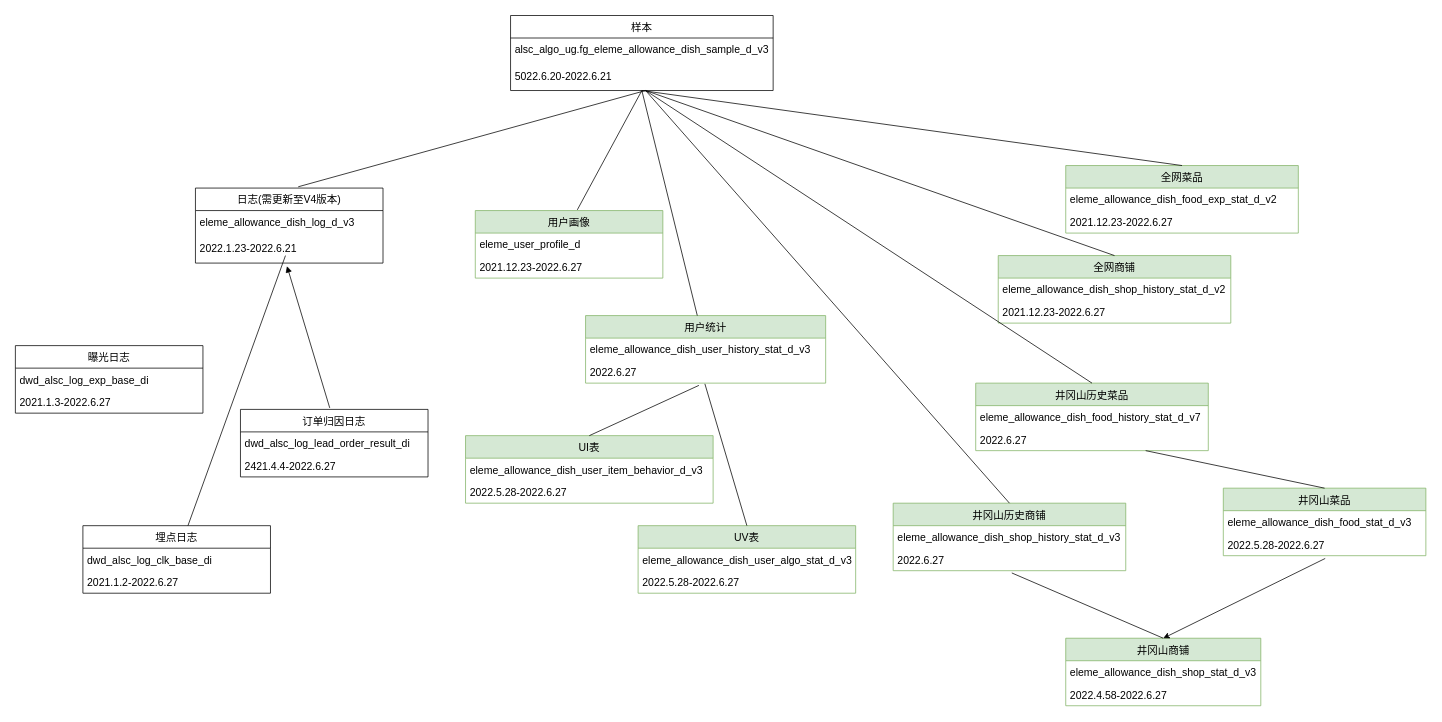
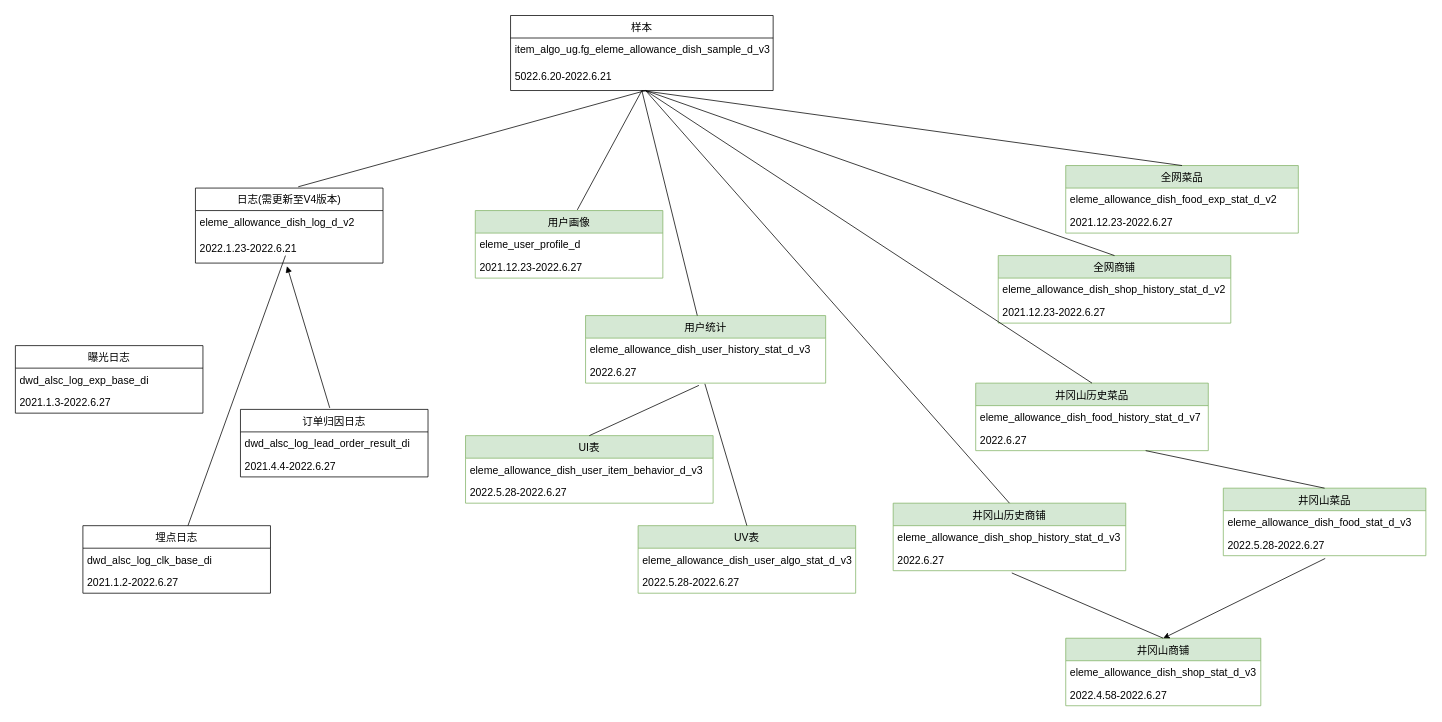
node "alsc_algo_ug.fg_eleme_allowance_dish_sample_d_v3": label "alsc_algo_ug.fg_eleme_allowance_dish_sample_d_v3" -> "item_algo_ug.fg_eleme_allowance_dish_sample_d_v3"
node "eleme_allowance_dish_log_d_v3": label "eleme_allowance_dish_log_d_v3" -> "eleme_allowance_dish_log_d_v2"
node "2421.4.4-2022.6.27": label "2421.4.4-2022.6.27" -> "2021.4.4-2022.6.27"
